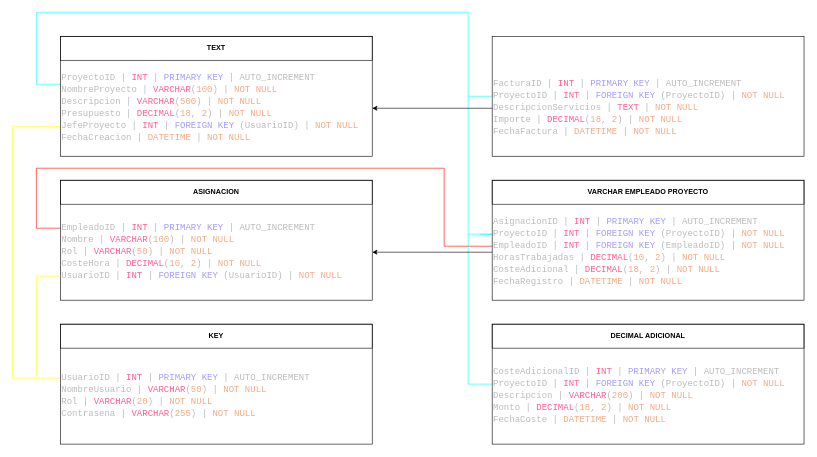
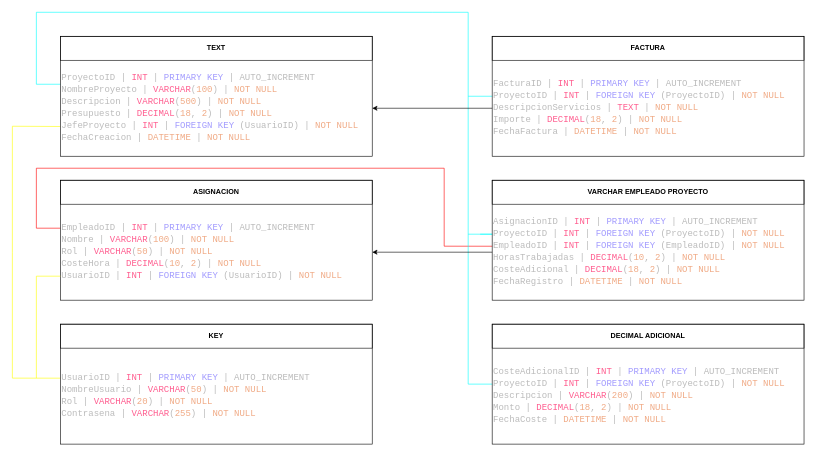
node "FACTURA": added
